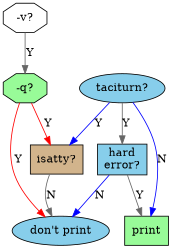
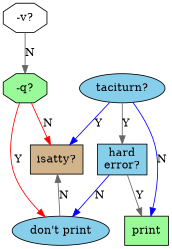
edge "-v?" -> "-q?": label "Y" -> "N"
edge "-q?" -> "isatty?": label "Y" -> "N"
edge "isatty?" -> "don't print": reversed
